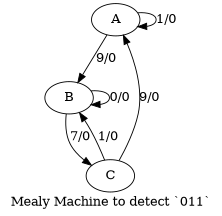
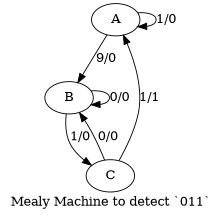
edge "C" -> "A": label "9/0" -> "1/1"
edge "B" -> "C": label "7/0" -> "1/0"
edge "C" -> "B": label "1/0" -> "0/0"
